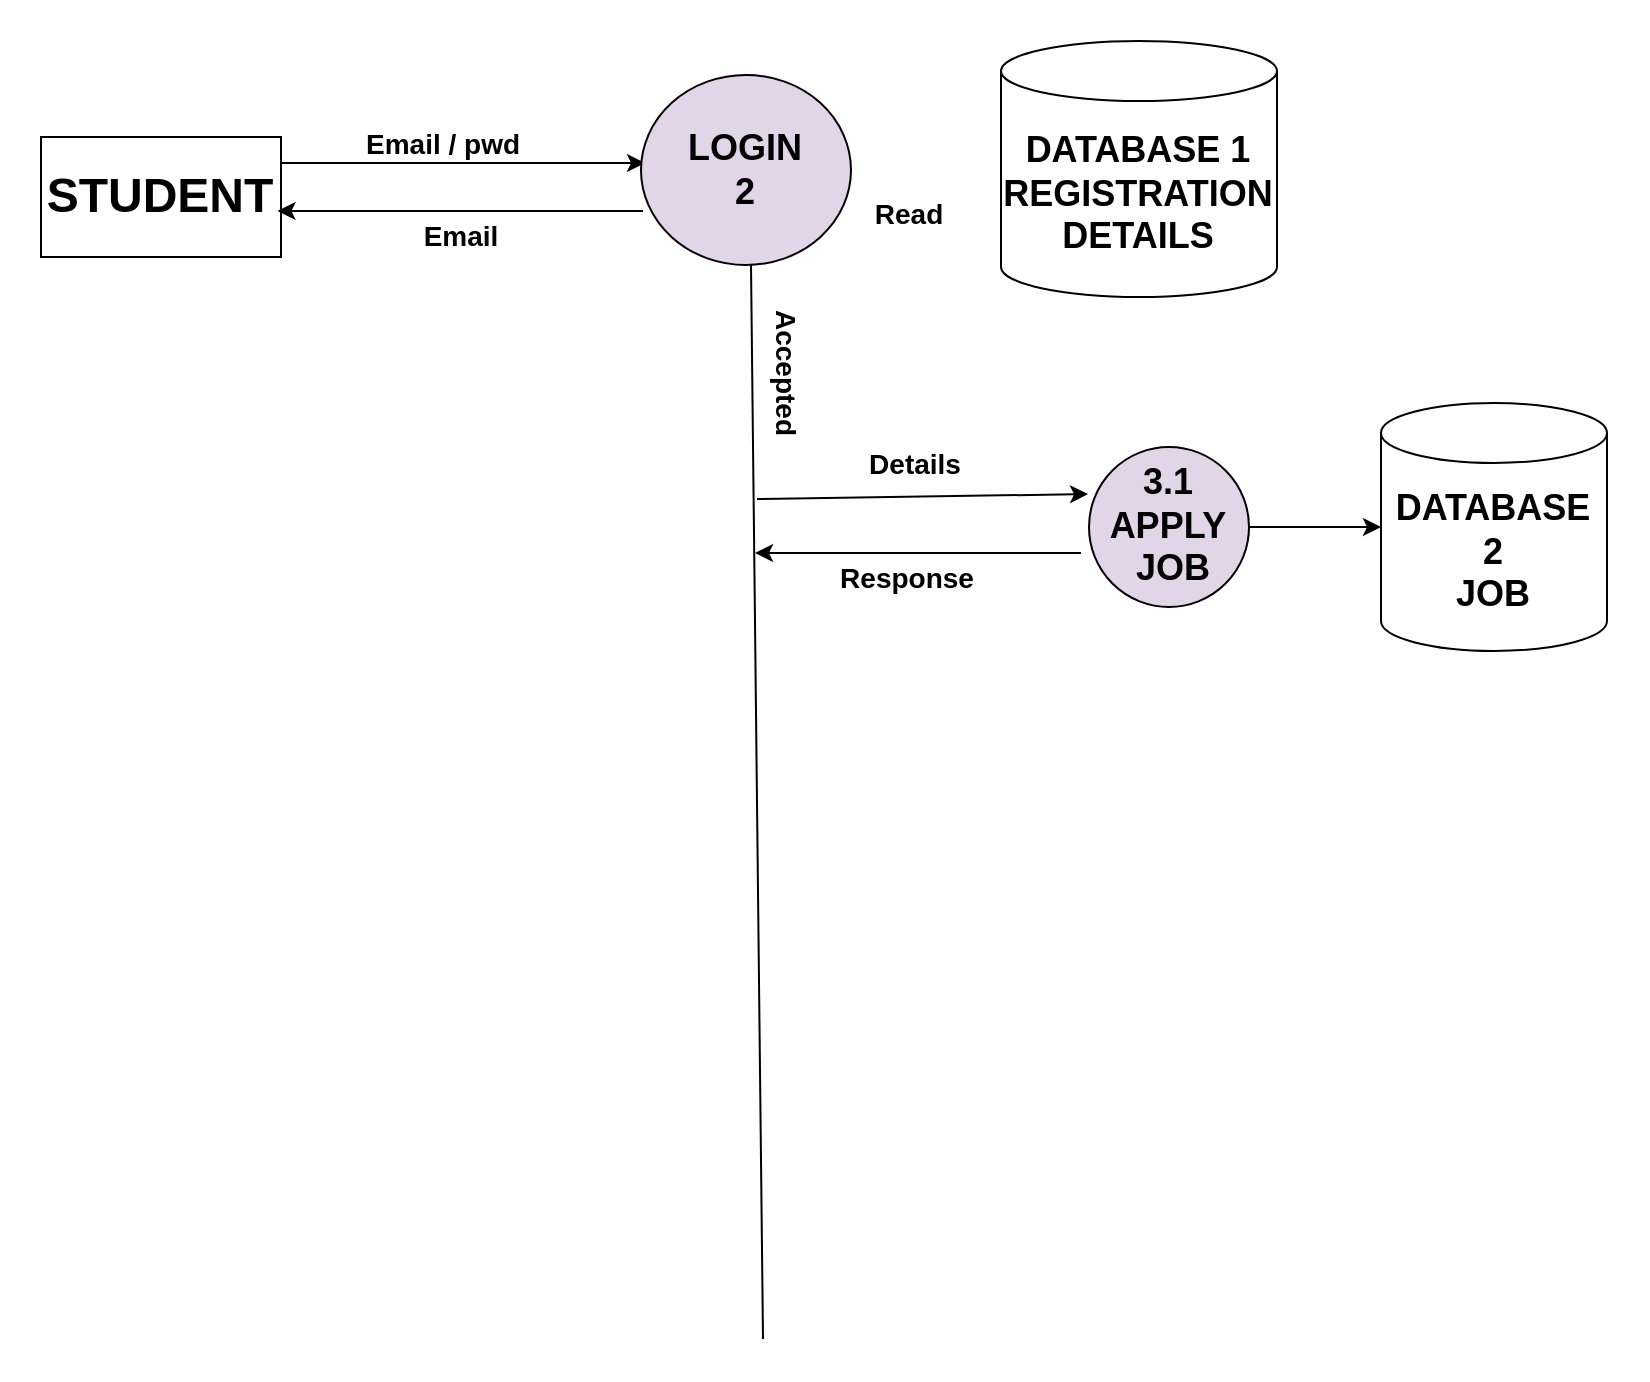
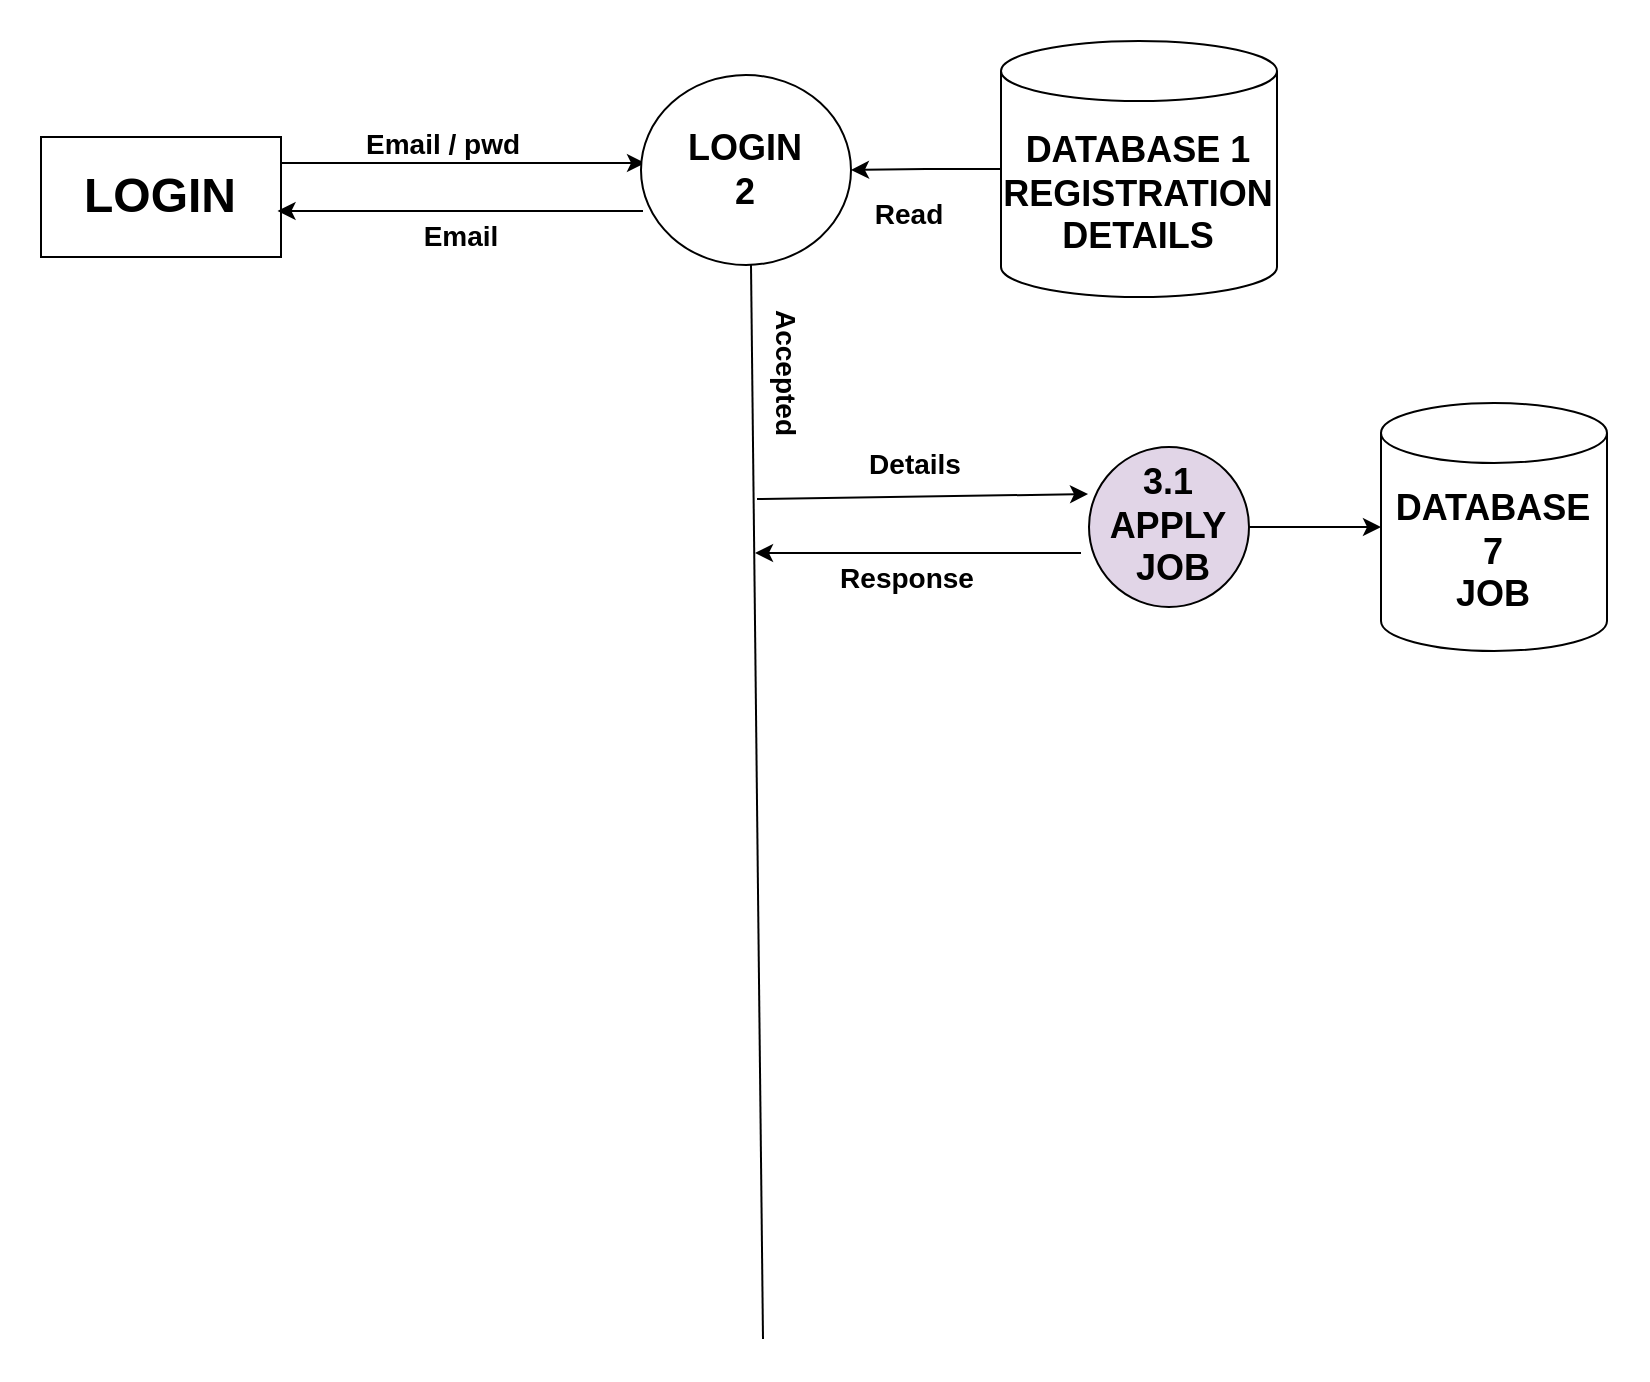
edge "DATABASE 1 REGISTRATION DETAILS" -> "LOGIN 2": added
node "LOGIN 2": fillcolor #e1d5e7 -> #ffffff
node "STUDENT": label "STUDENT" -> "LOGIN"
node "DATABASE 2 JOB": label "DATABASE 2 JOB" -> "DATABASE 7 JOB"
